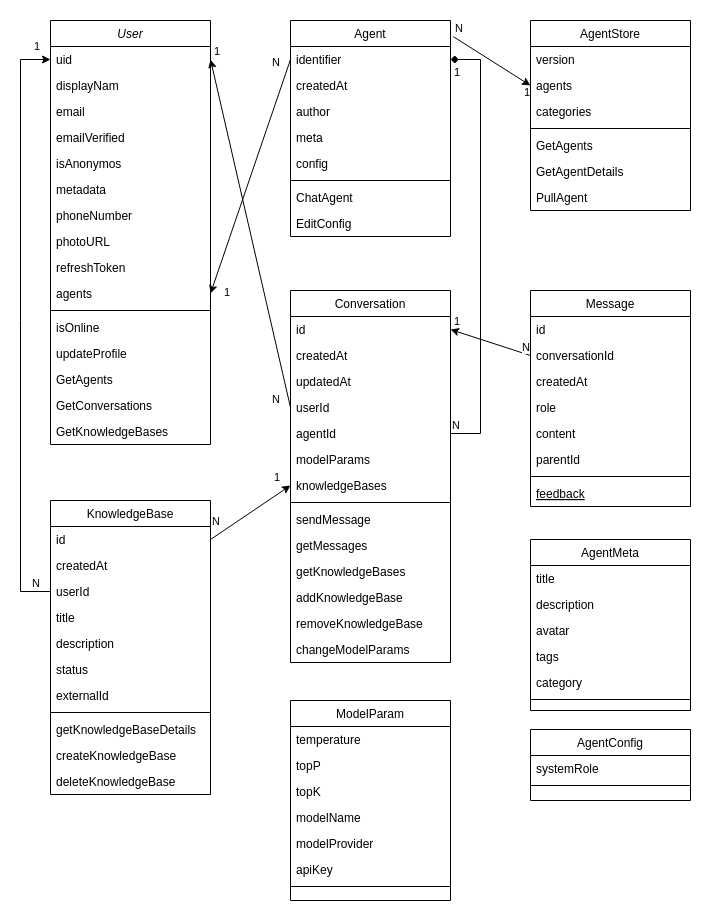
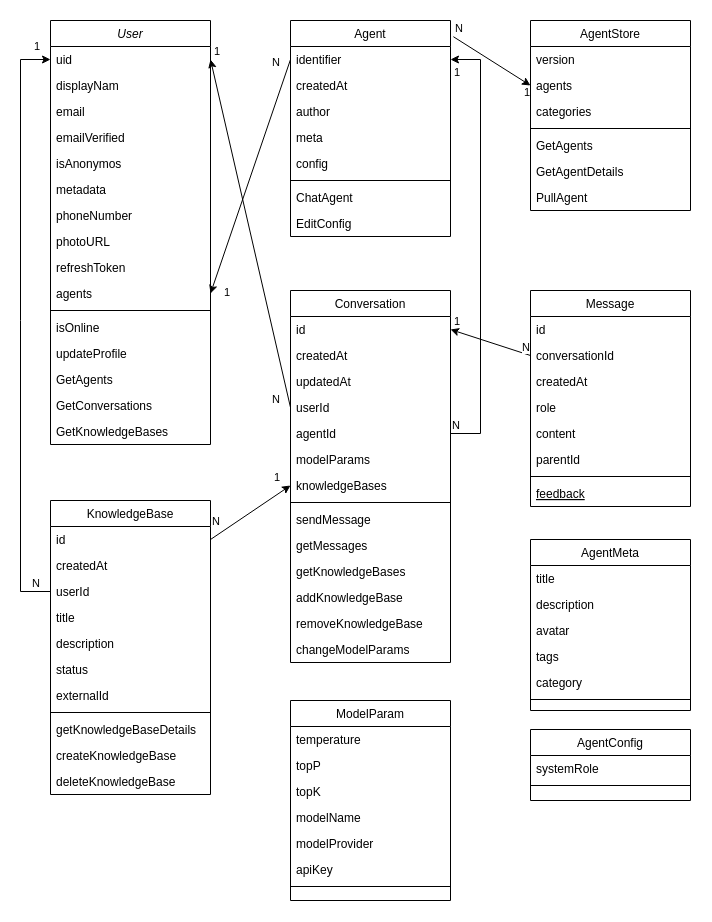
edge "agentId" -> "identifier": arrowhead diamond -> classic
